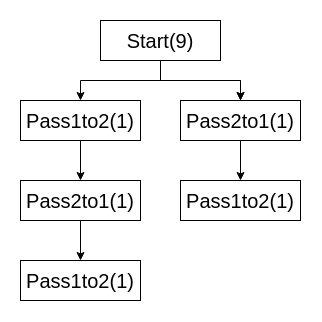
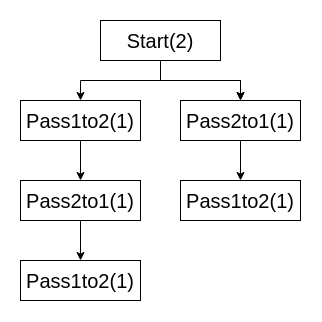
node "Start(9)": label "Start(9)" -> "Start(2)"
